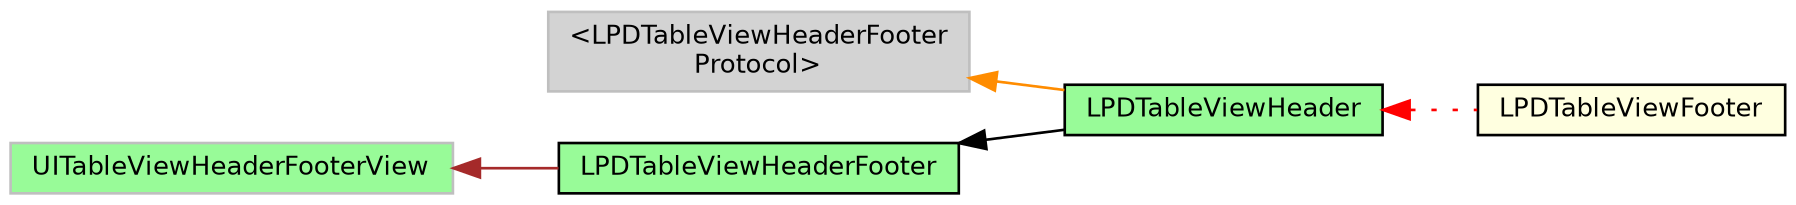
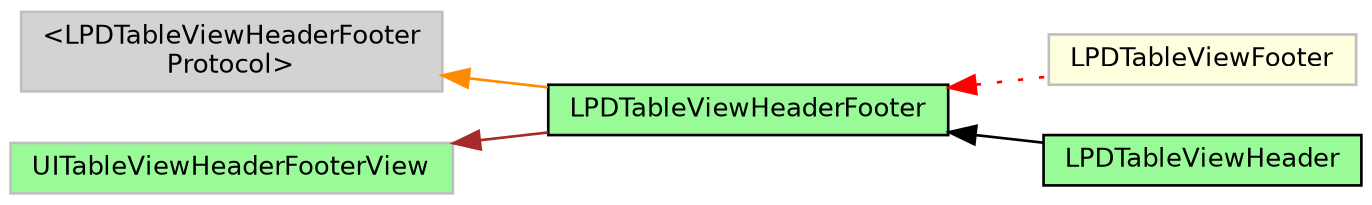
edge "LPDTableViewHeader" -> "<LPDTableViewHeaderFooter Protocol>": now "LPDTableViewHeaderFooter" -> "<LPDTableViewHeaderFooter Protocol>"
edge "LPDTableViewFooter" -> "LPDTableViewHeader": now "LPDTableViewFooter" -> "LPDTableViewHeaderFooter"
node "LPDTableViewFooter": color black -> grey75
